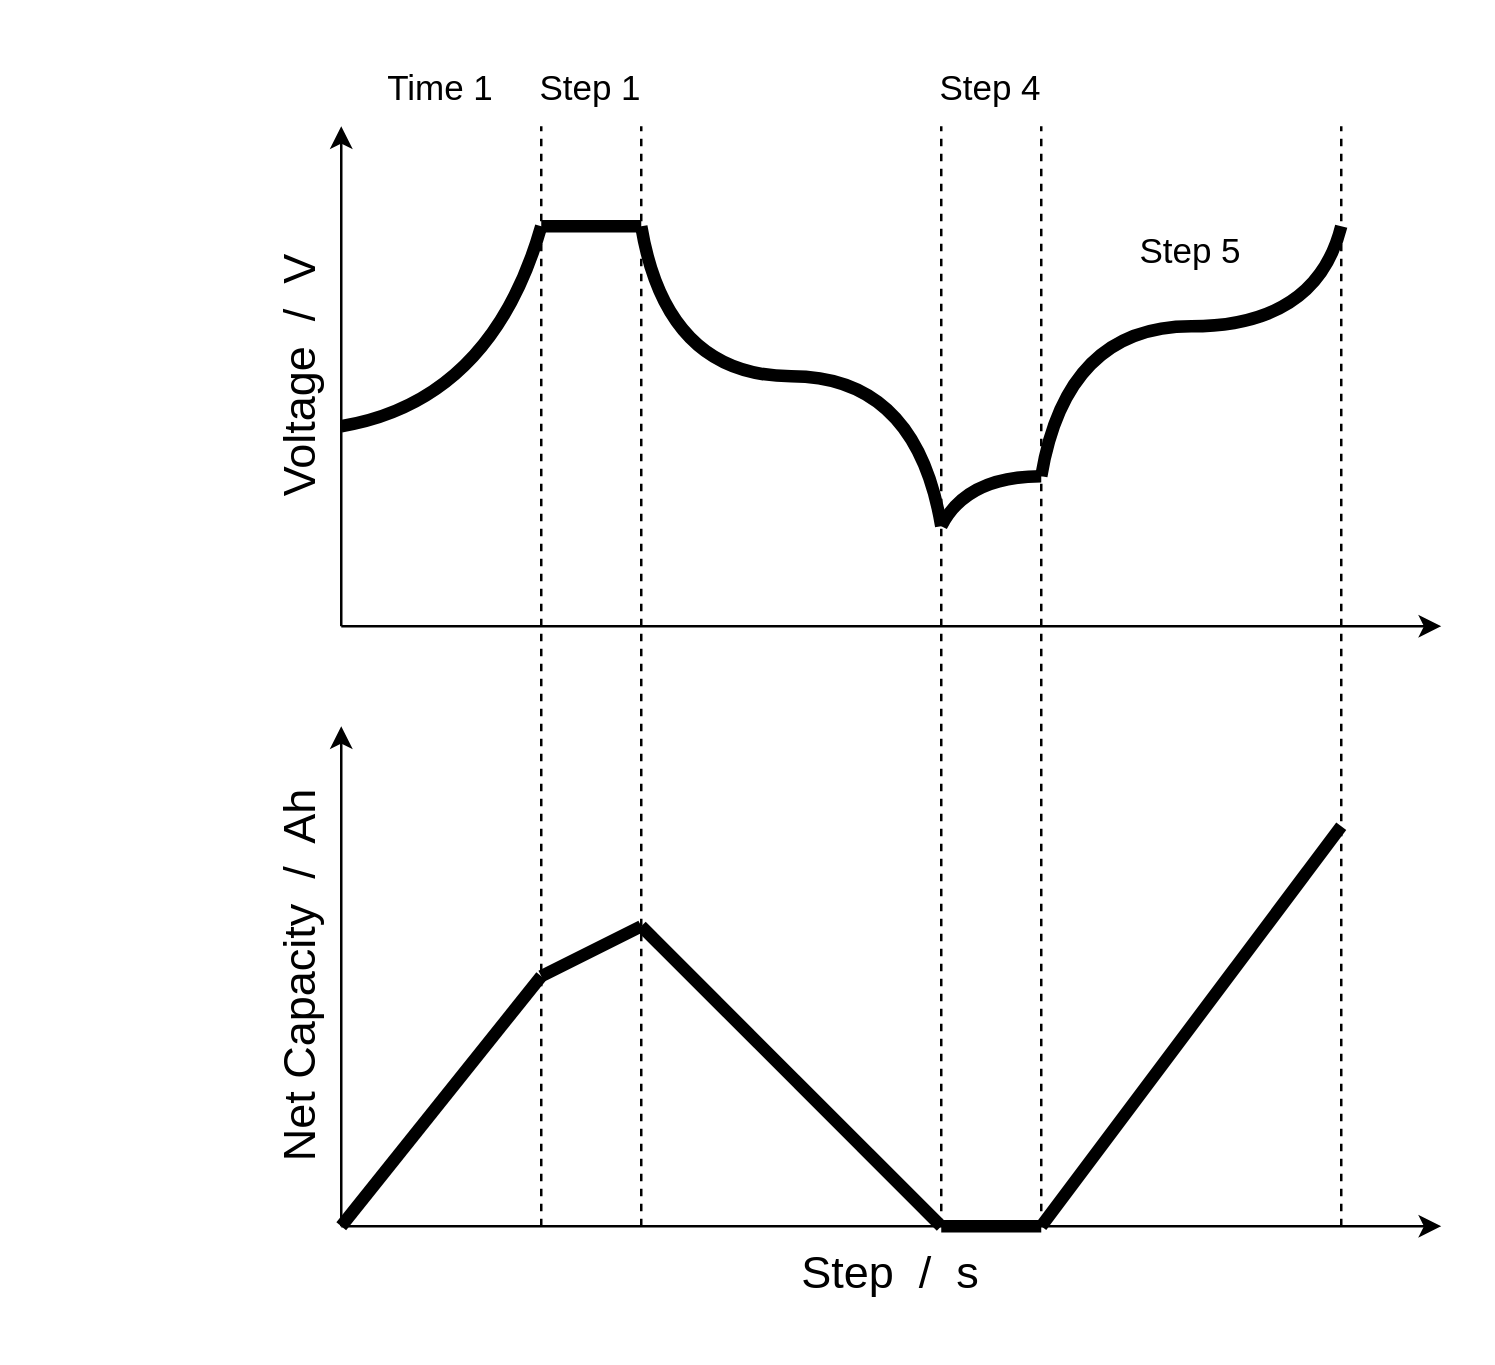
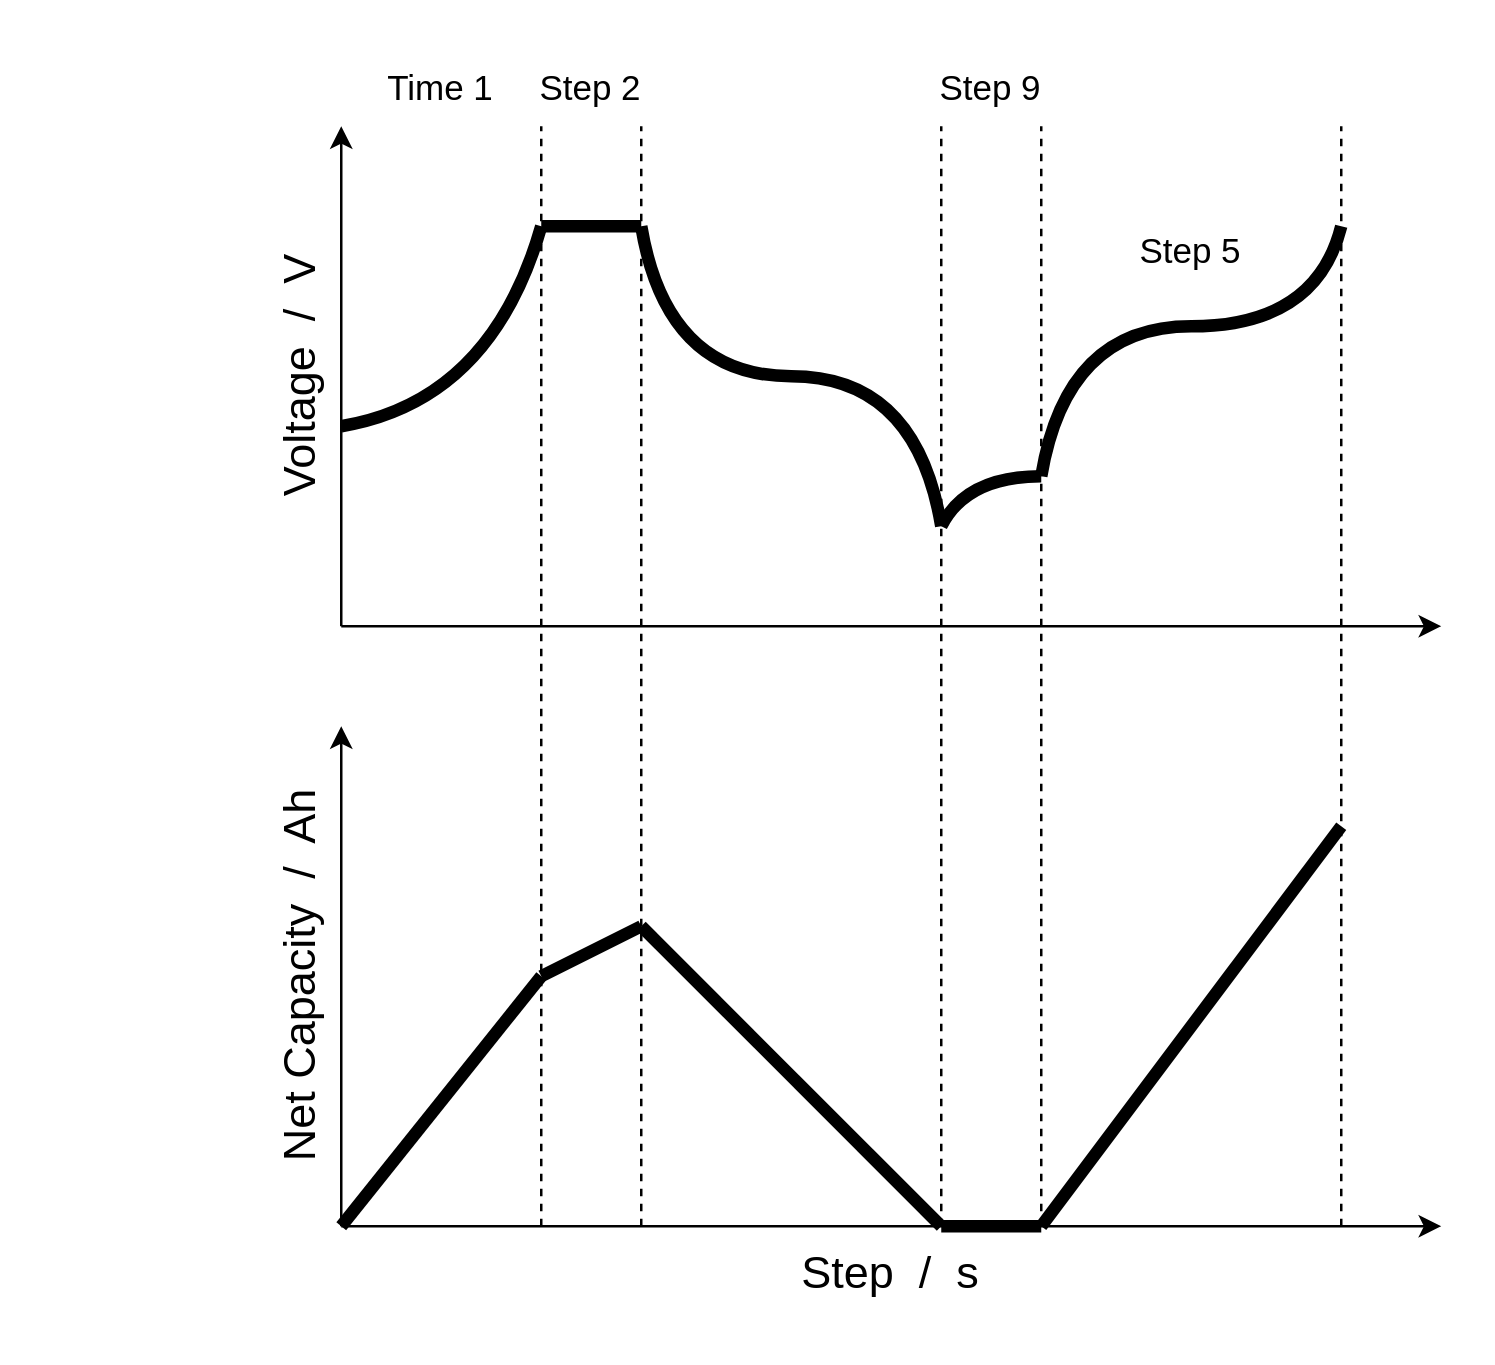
node "Step 1": label "Step 1" -> "Step 2"
node "Step 4": label "Step 4" -> "Step 9"
